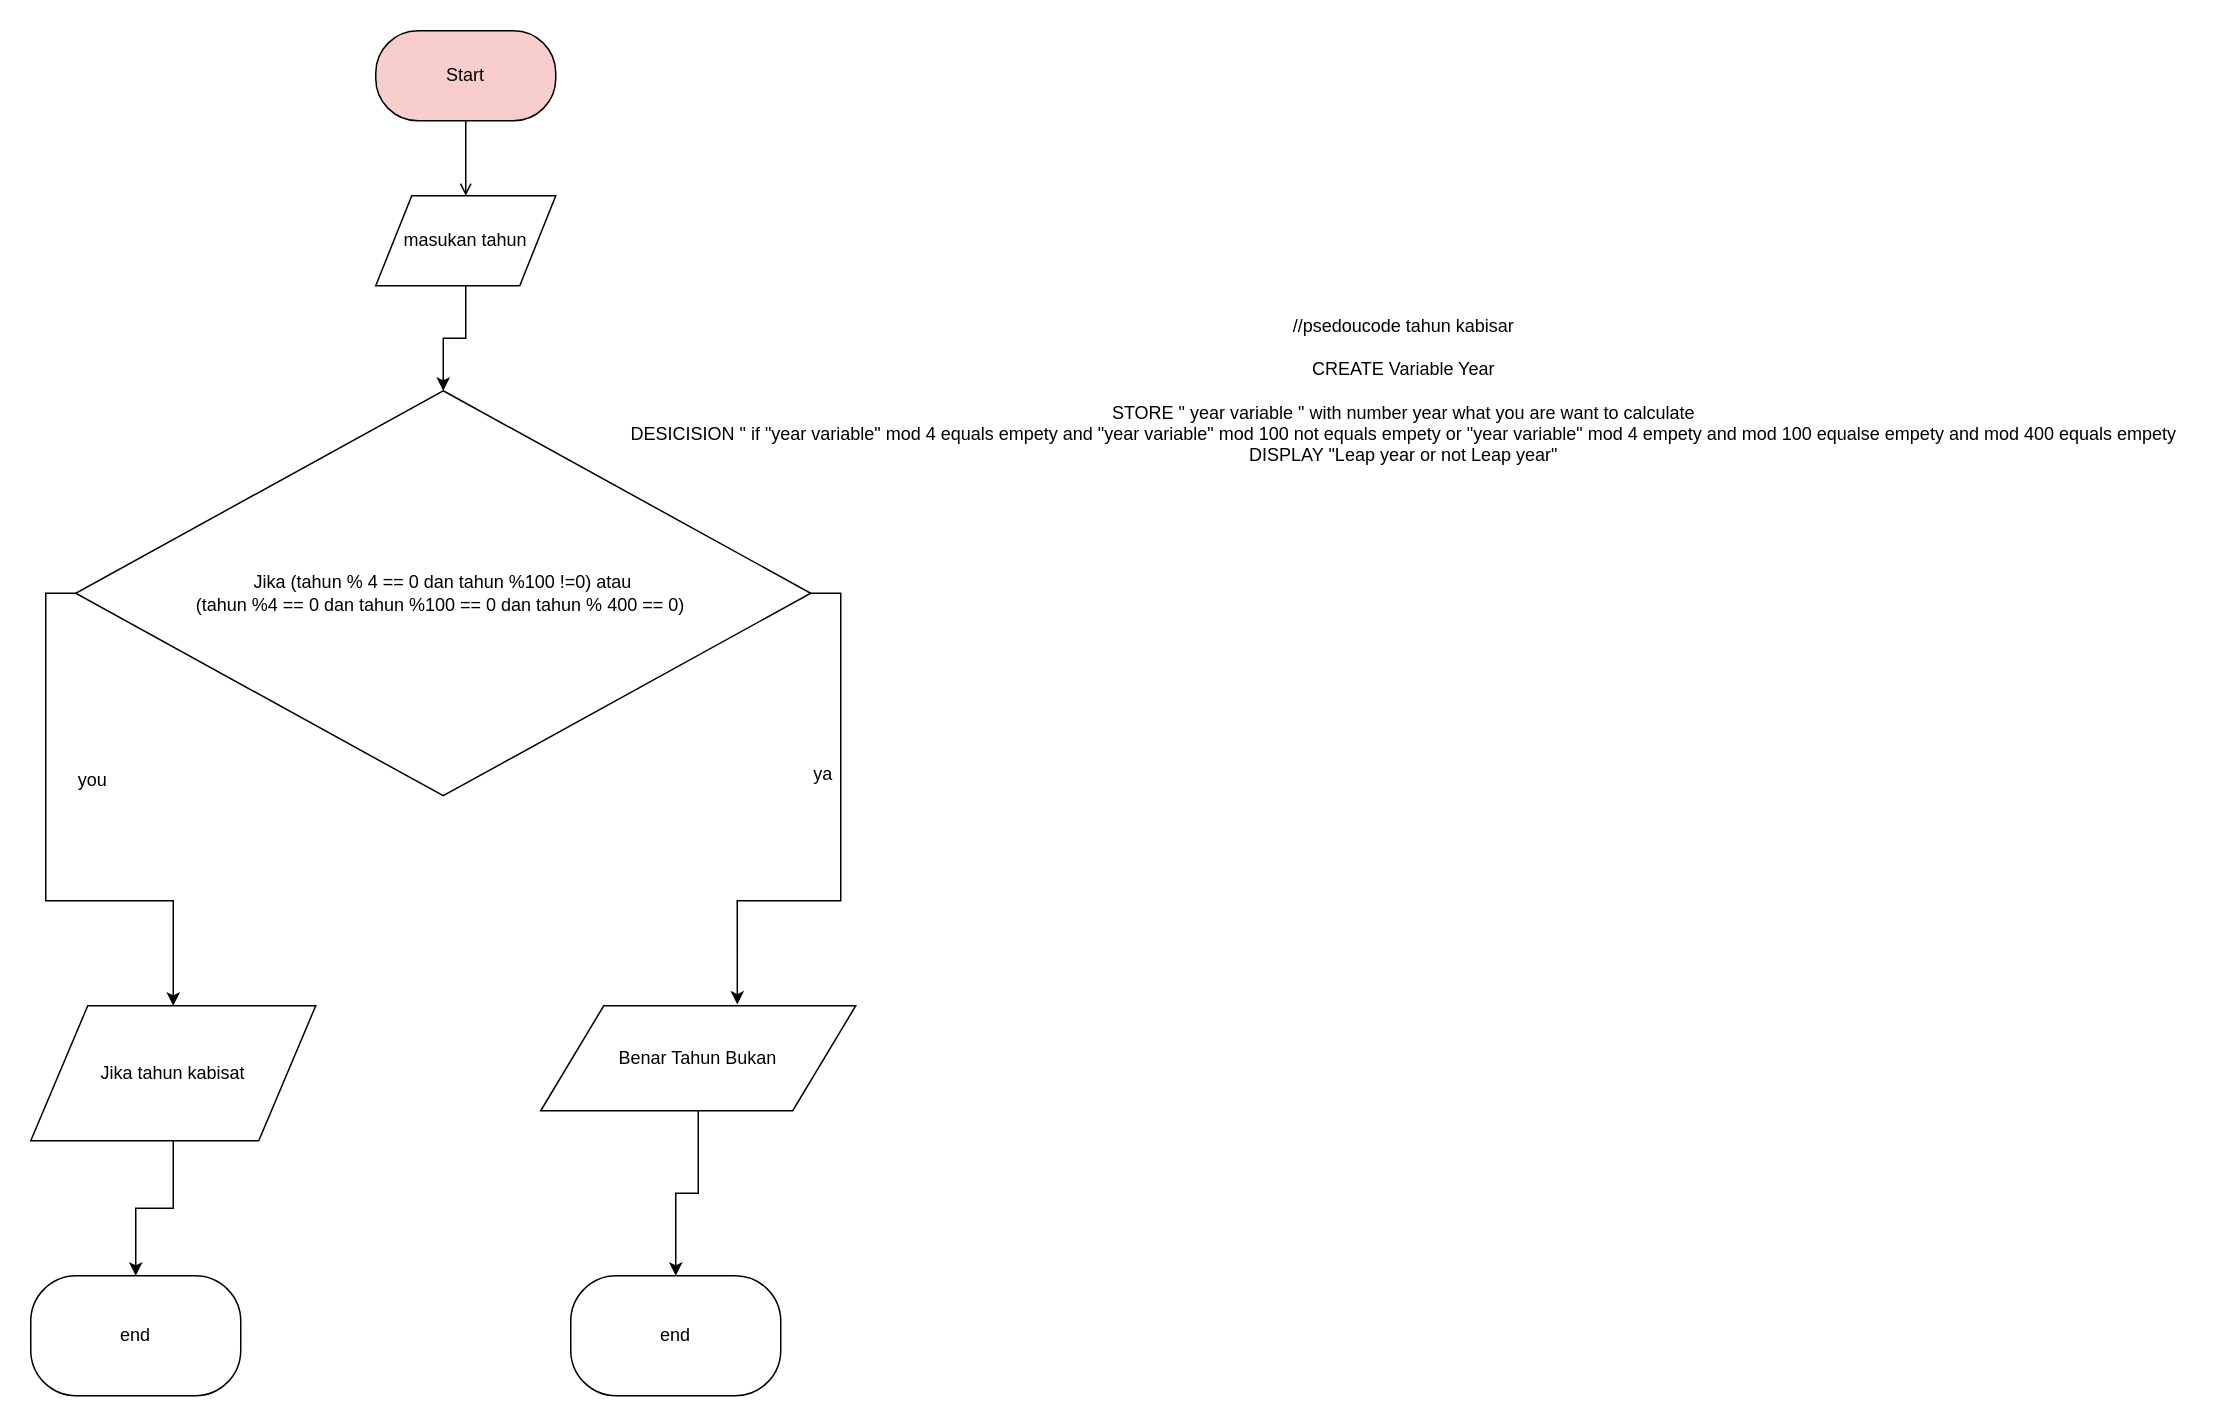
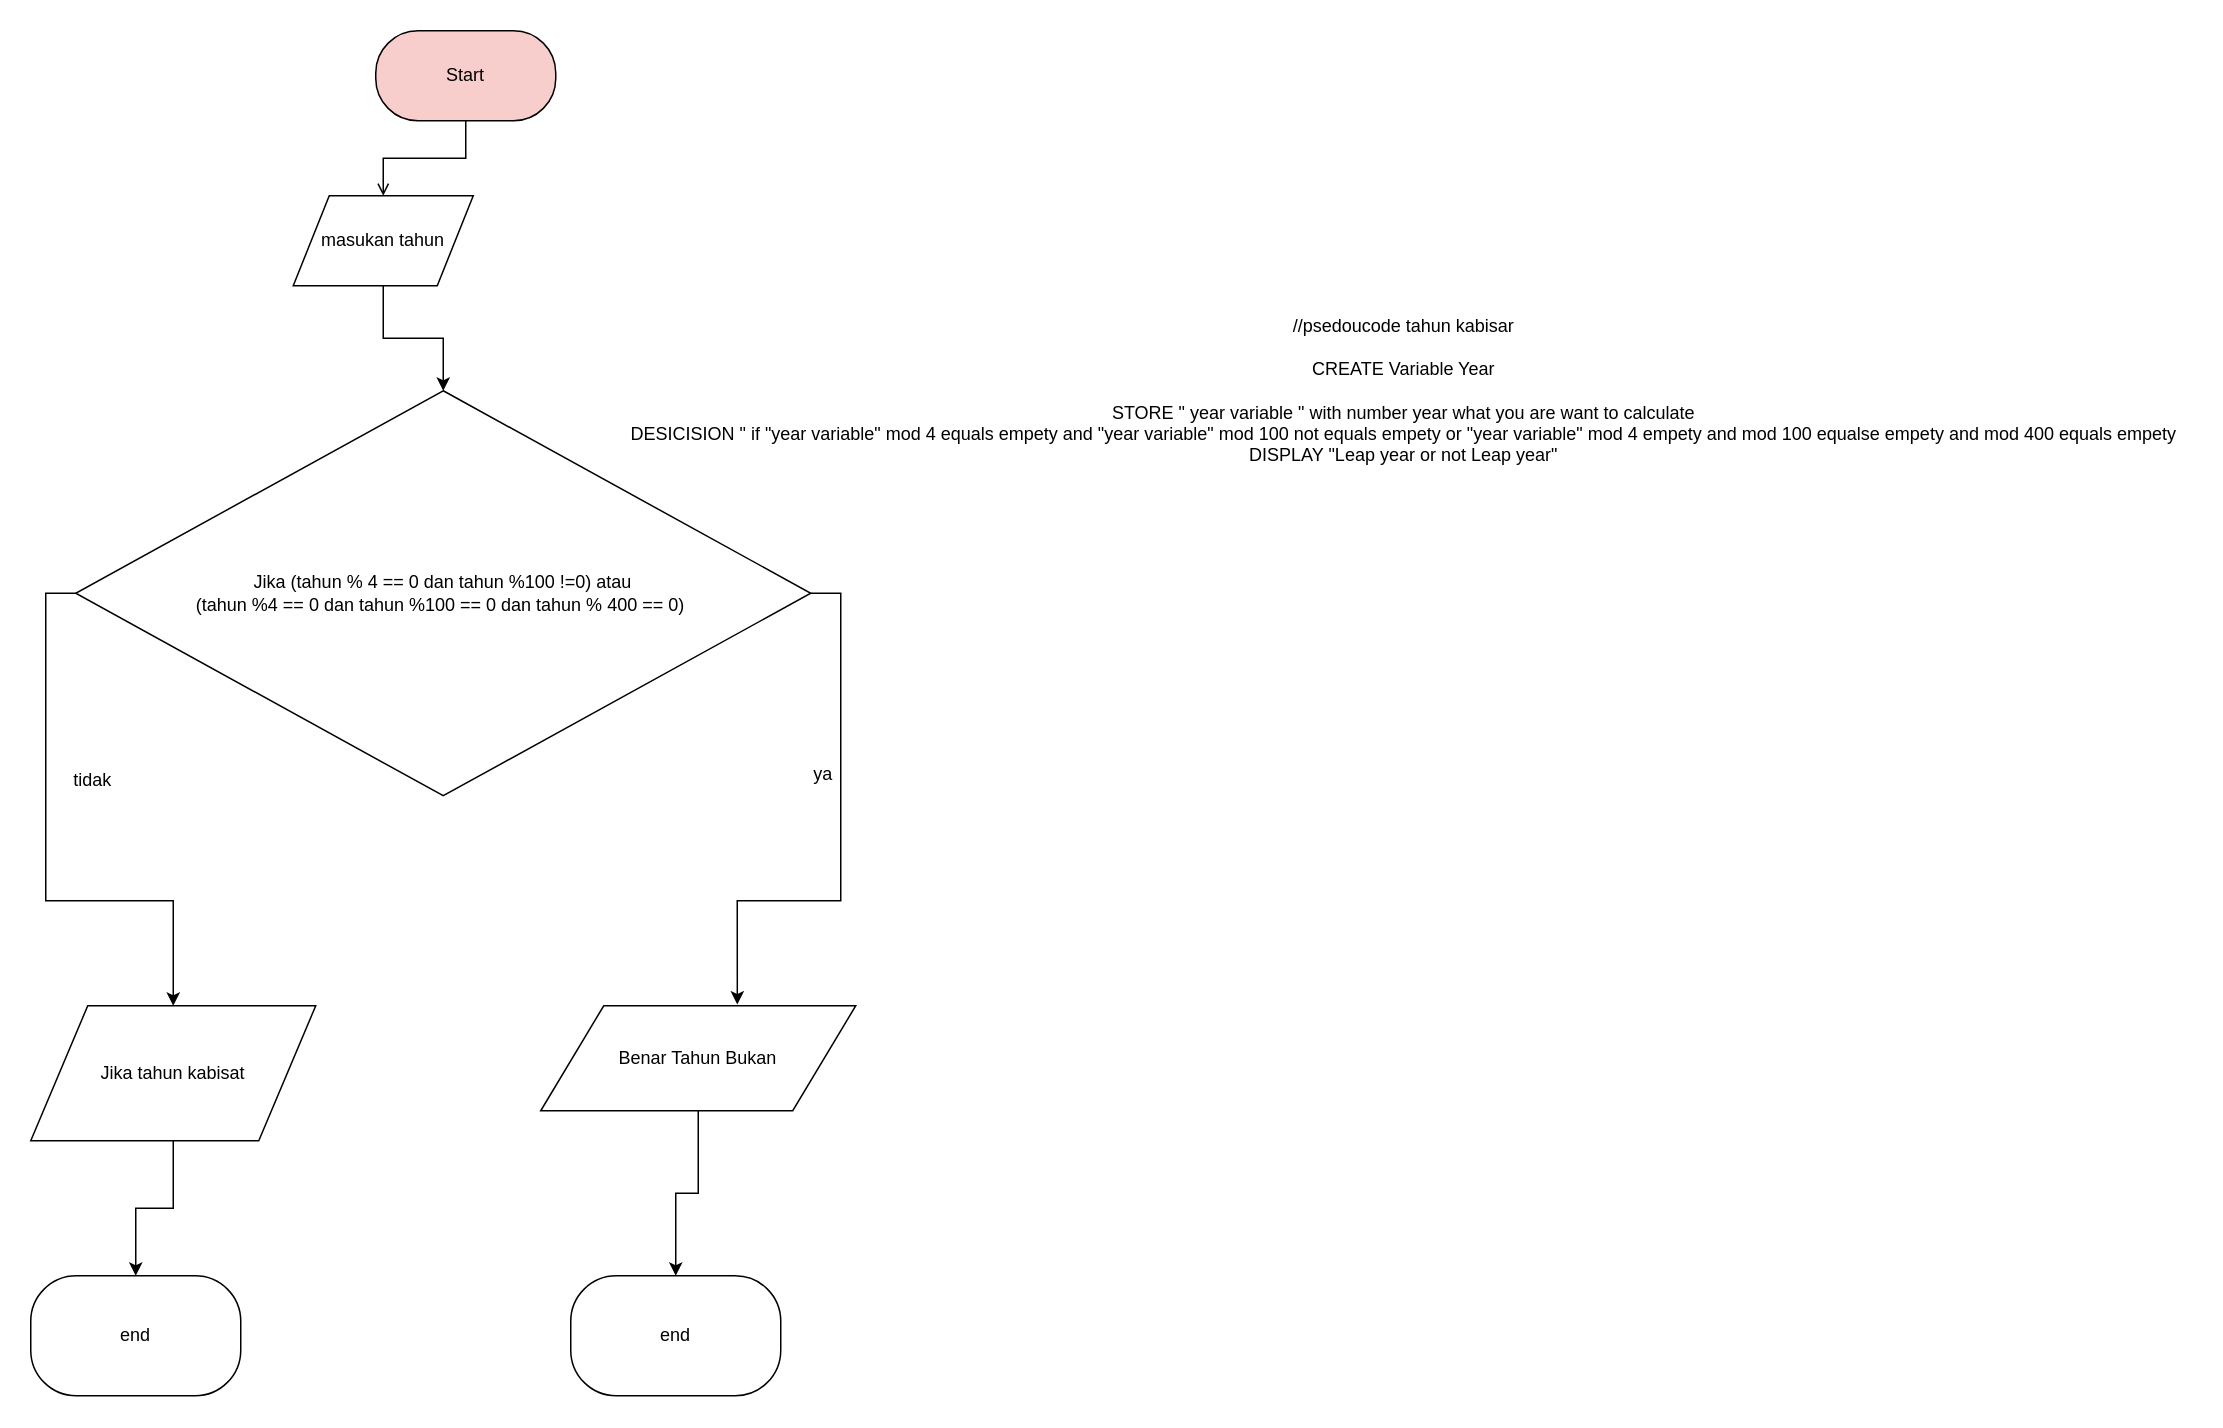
node "masukan tahun": moved (466, 241) -> (383, 241)
node "you": label "you" -> "tidak"
